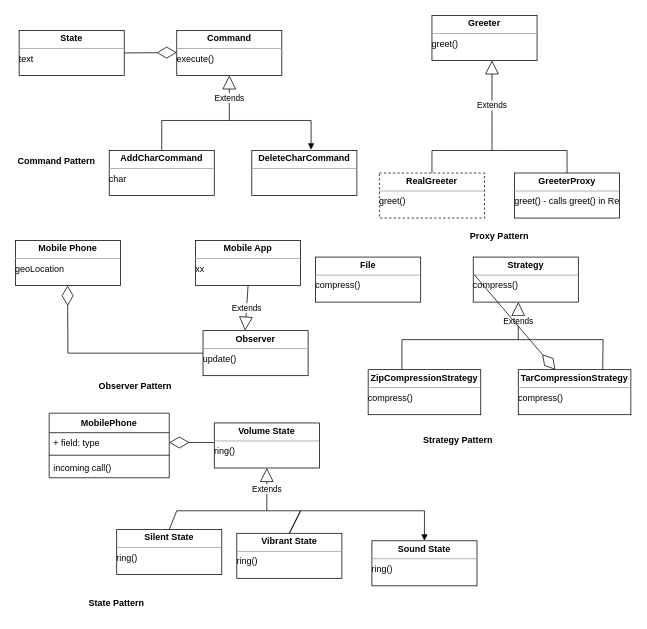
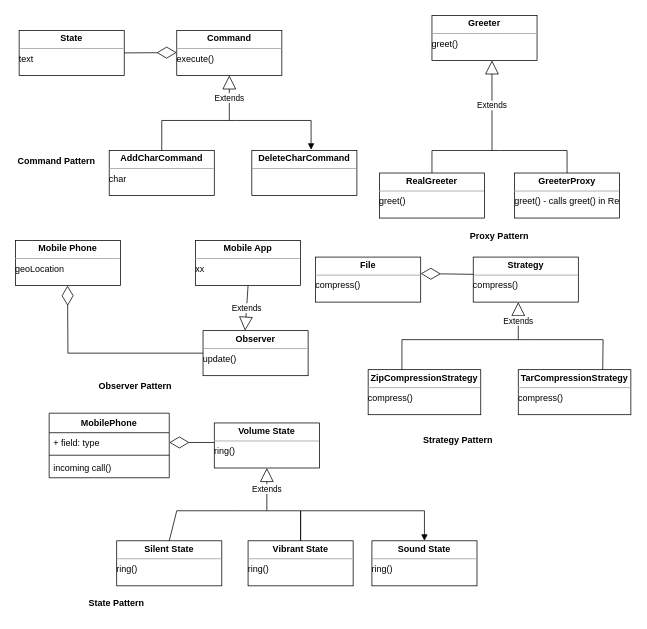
node "RealGreeter greet()": style dashed -> solid
edge "Strategy compress()" -> "TarCompressionStrategy compress()": now "Strategy compress()" -> "File compress()"
node "Silent State ring()": moved (169, 552) -> (169, 563)
node "Vibrant State ring()": moved (289, 555) -> (300, 563)
